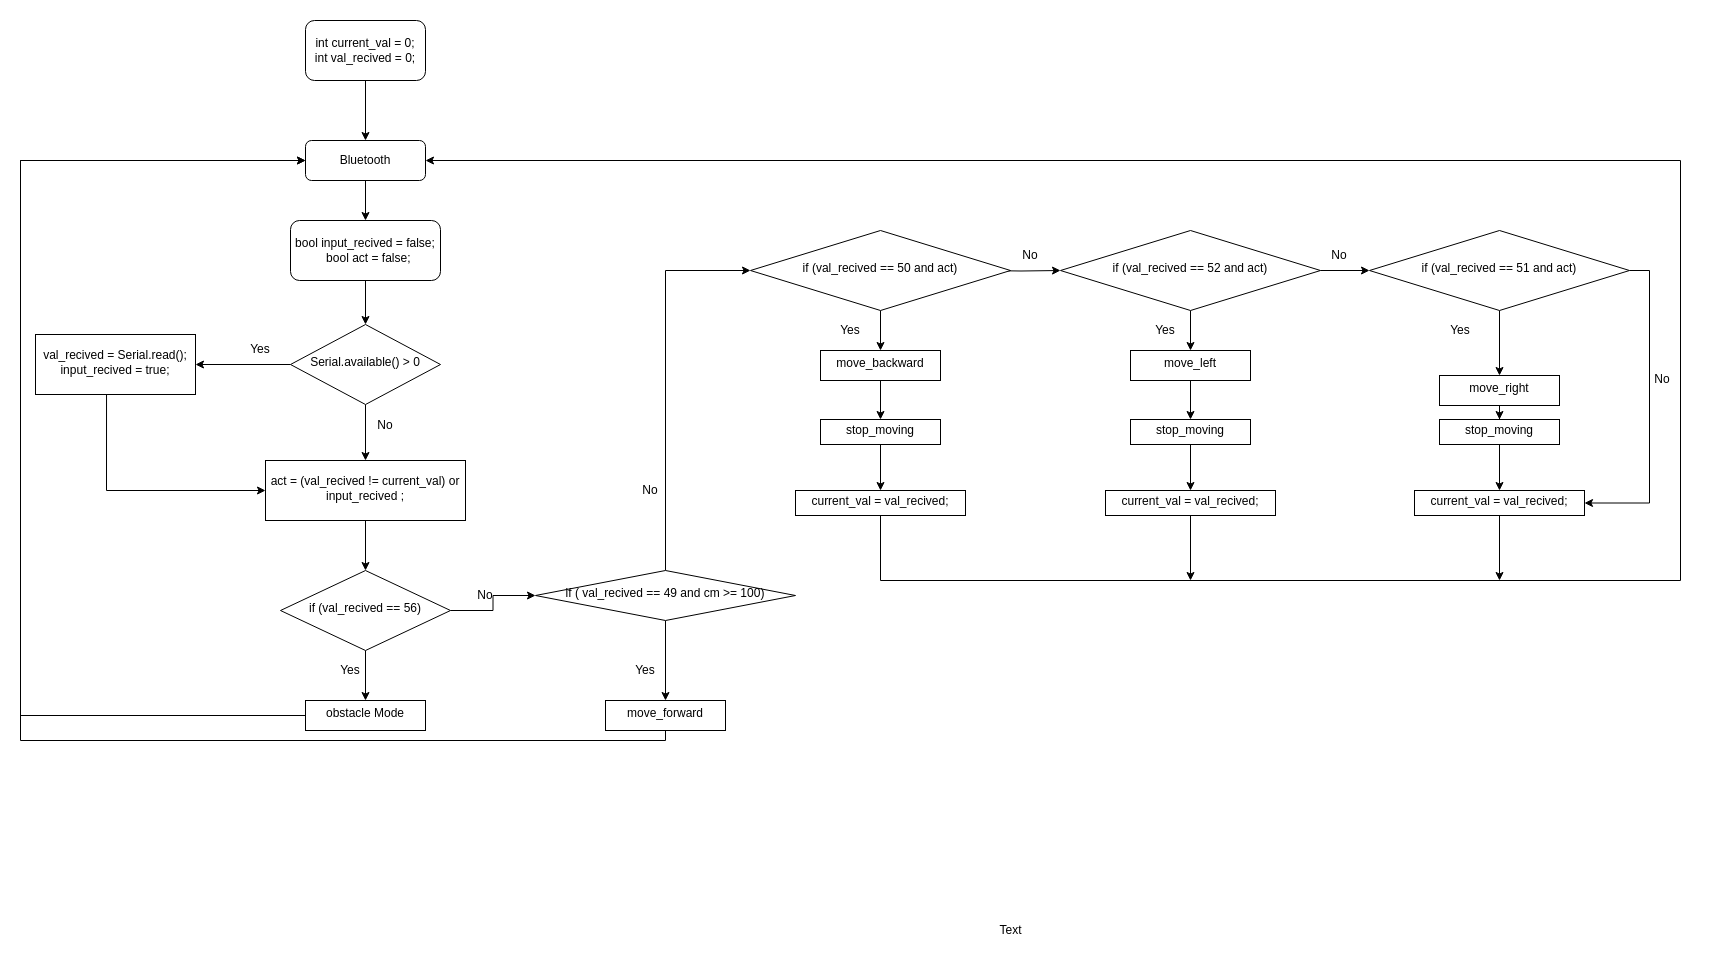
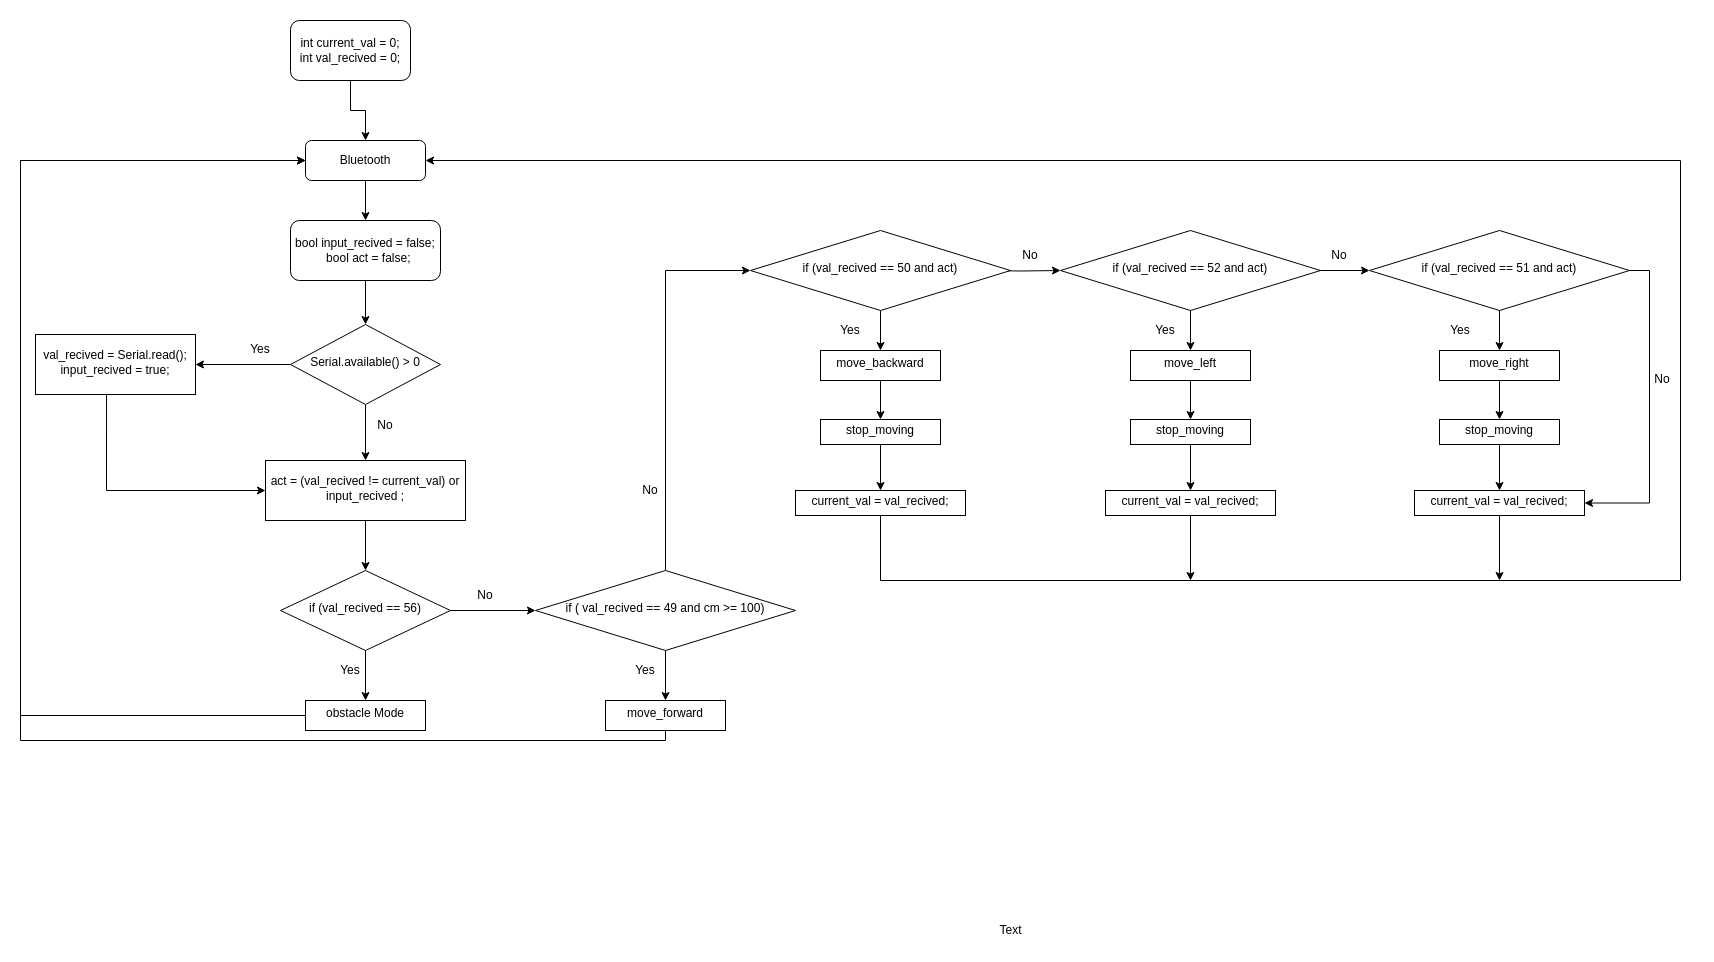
node "int current_val = 0; int val_recived = 0;": moved (366, 51) -> (351, 51)
node "move_right": moved (1500, 391) -> (1500, 366)
node "if ( val_recived == 49 and cm >= 100)": size 260x50 -> 260x80
